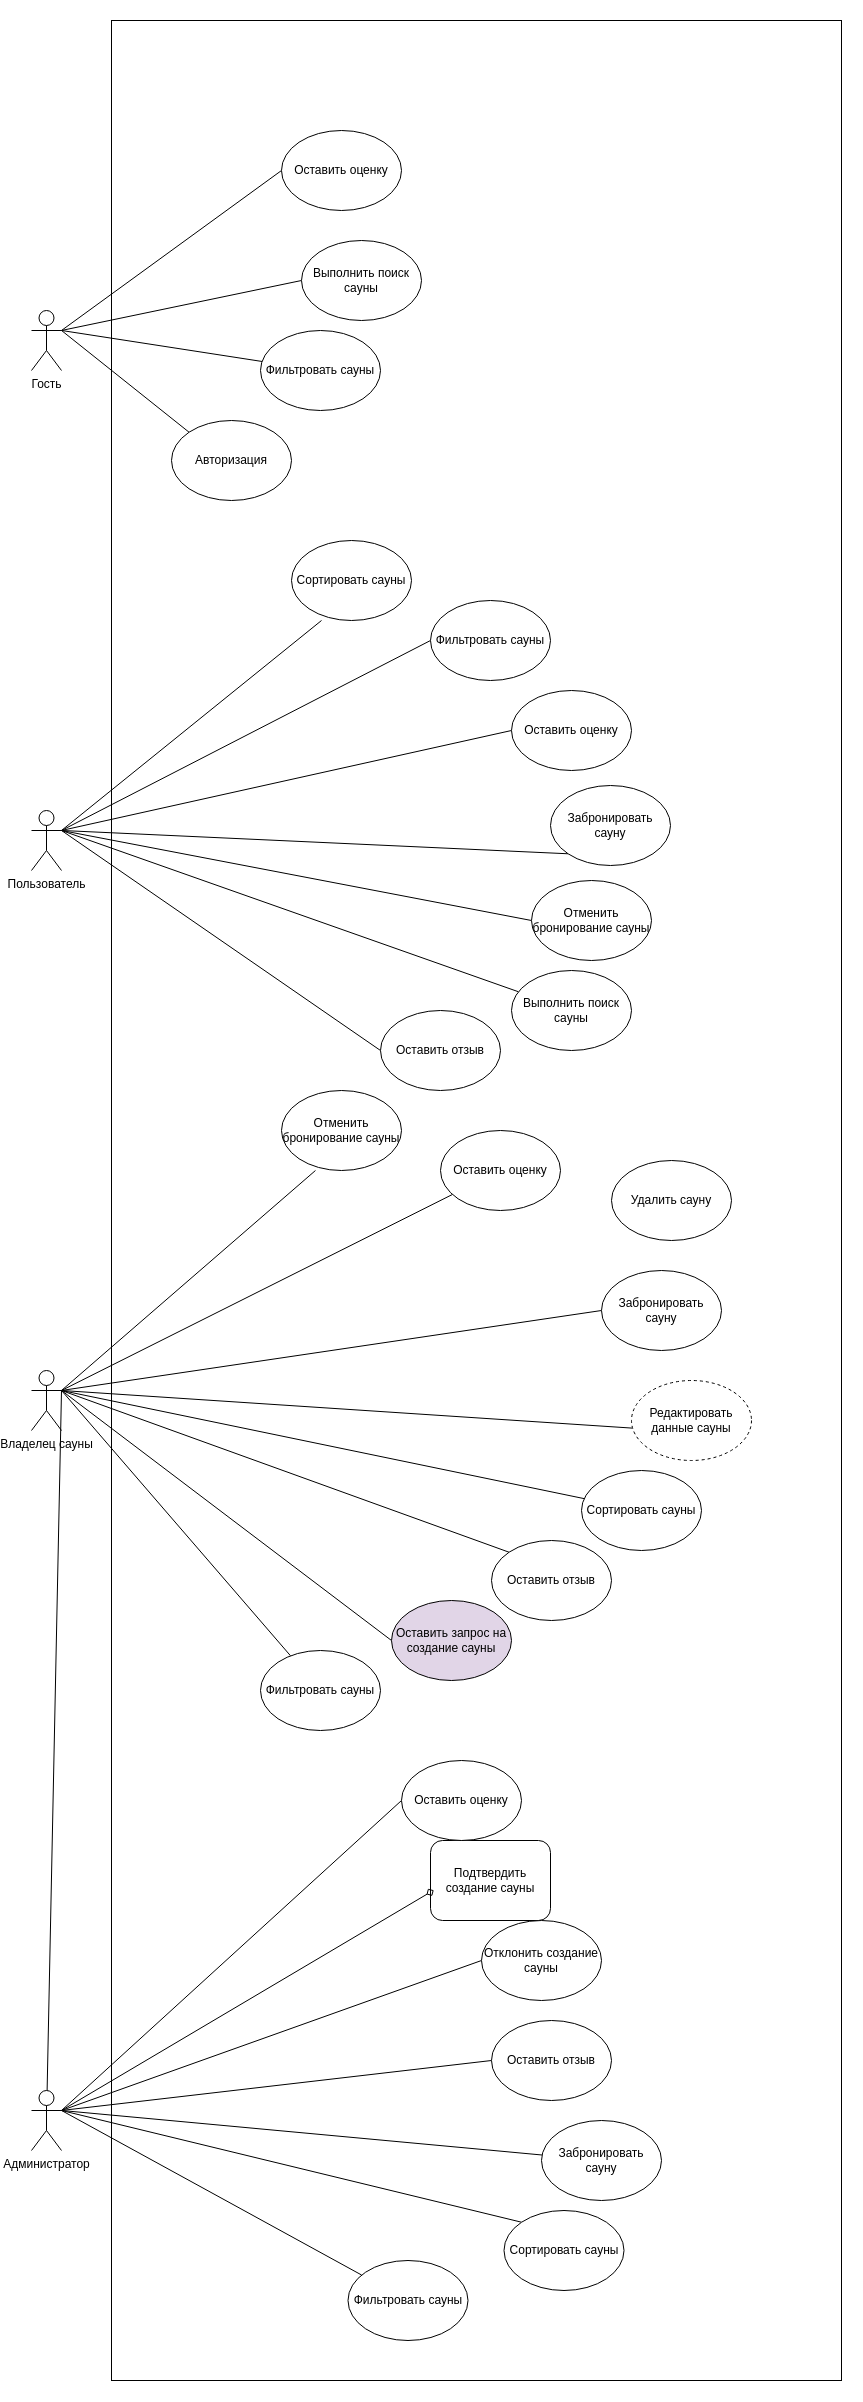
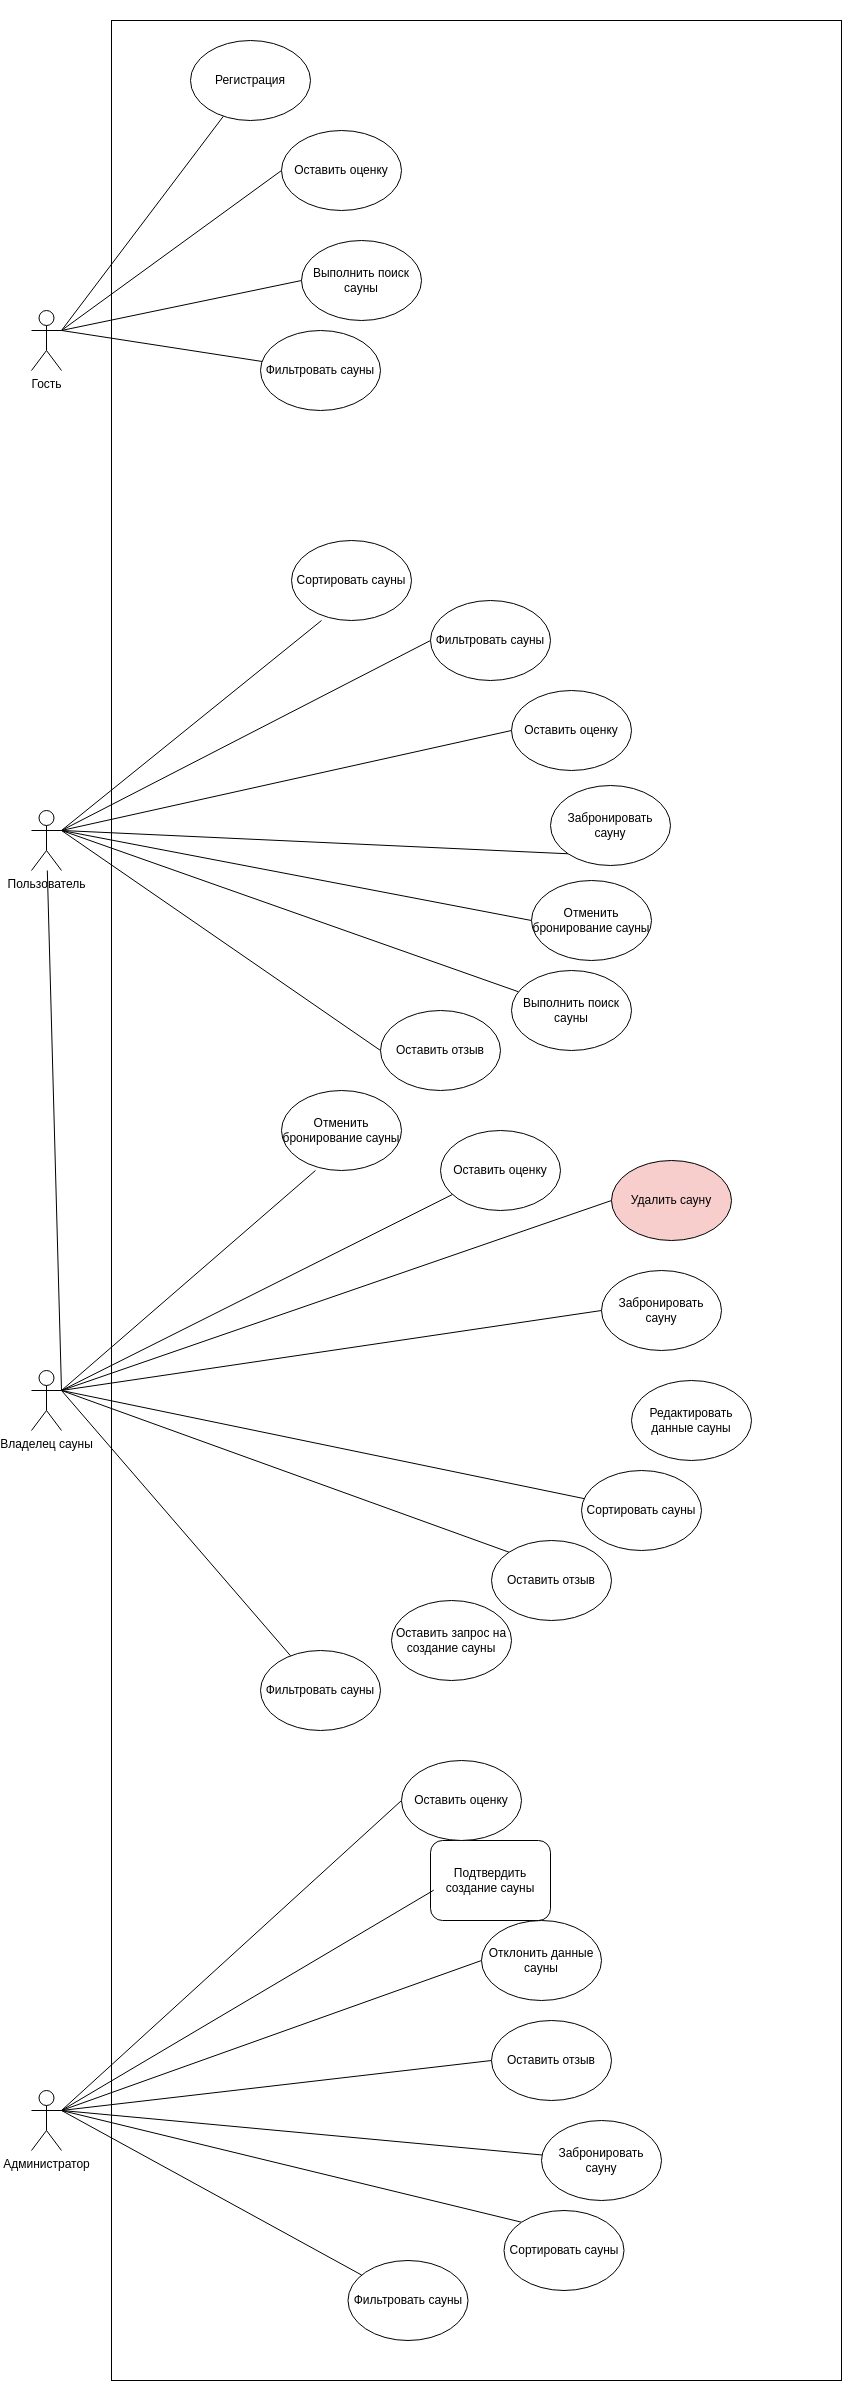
node "Регистрация": added
edge "Регистрация" -- "Гость": added
edge "Гость" -- "Авторизация": removed
node "Авторизация": removed
node "Удалить сауну": fillcolor #ffffff -> #f8cecc
edge "Владелец сауны" -- "Редактировать данные сауны": now "Владелец сауны" -- "Пользователь"
node "Редактировать данные сауны": style dashed -> solid
edge "Владелец сауны" -- "Оставить запрос на создание сауны": removed
node "Оставить запрос на создание сауны": fillcolor #e1d5e7 -> #ffffff
edge "Владелец сауны" -- "Администратор": now "Владелец сауны" -- "Удалить сауну"
edge "Администратор" -> "Подтвердить создание сауны": arrowhead diamond -> none
node "Отклонить создание сауны": label "Отклонить создание сауны" -> "Отклонить данные сауны"
